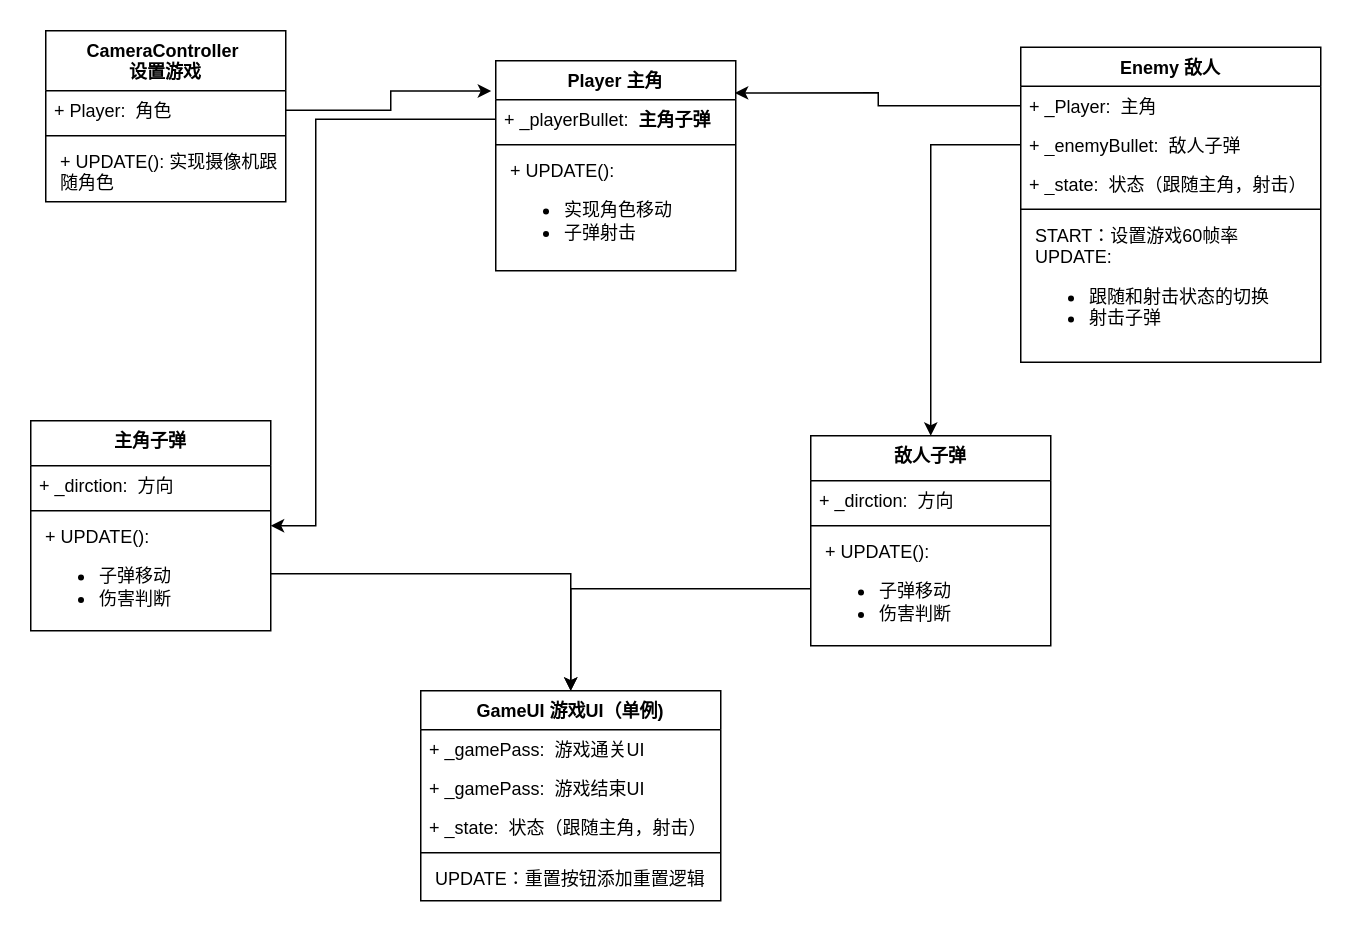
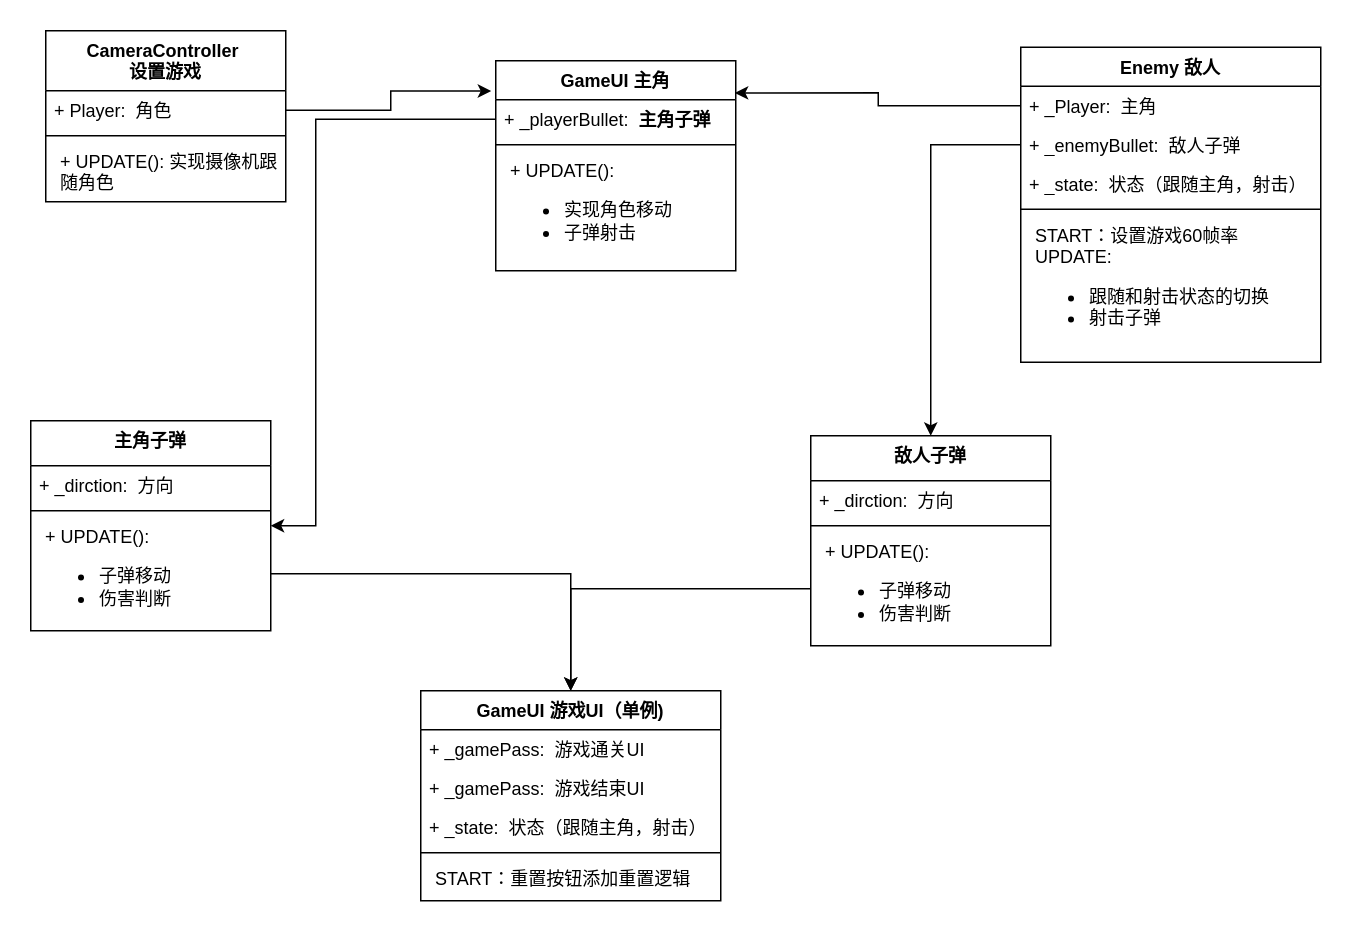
node "Player 主角": label "Player 主角" -> "GameUI 主角"
node "UPDATE：重置按钮添加重置逻辑": label "UPDATE：重置按钮添加重置逻辑" -> "START：重置按钮添加重置逻辑"
